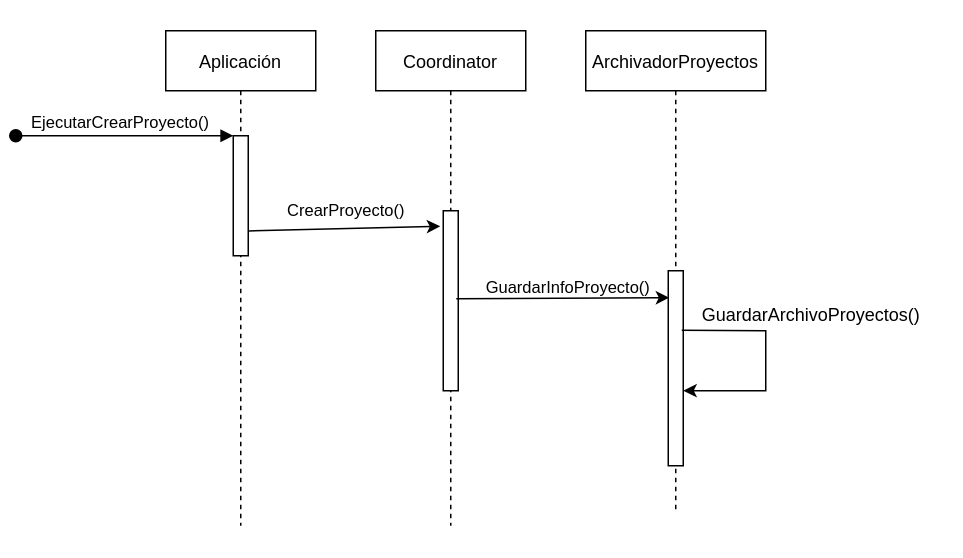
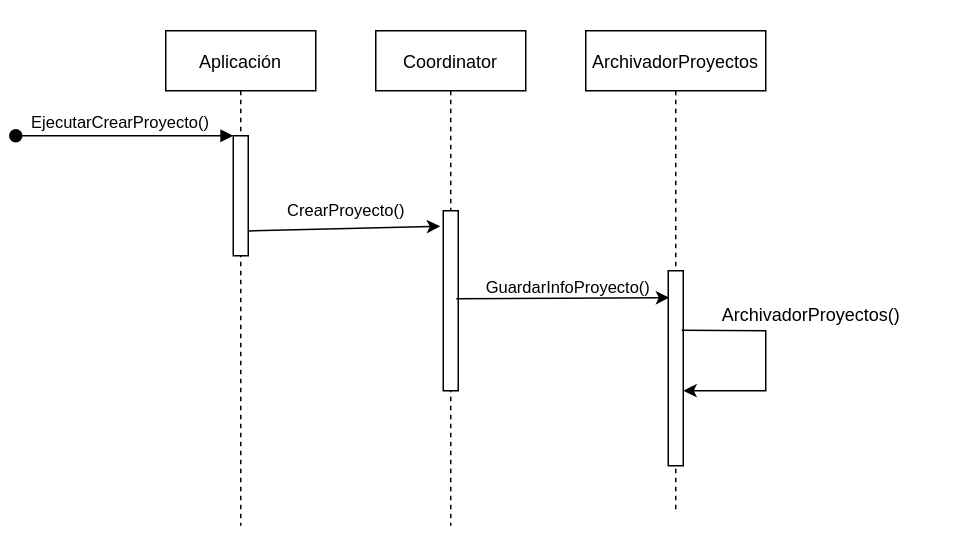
node "GuardarArchivoProyectos()": label "GuardarArchivoProyectos()" -> "ArchivadorProyectos()"
